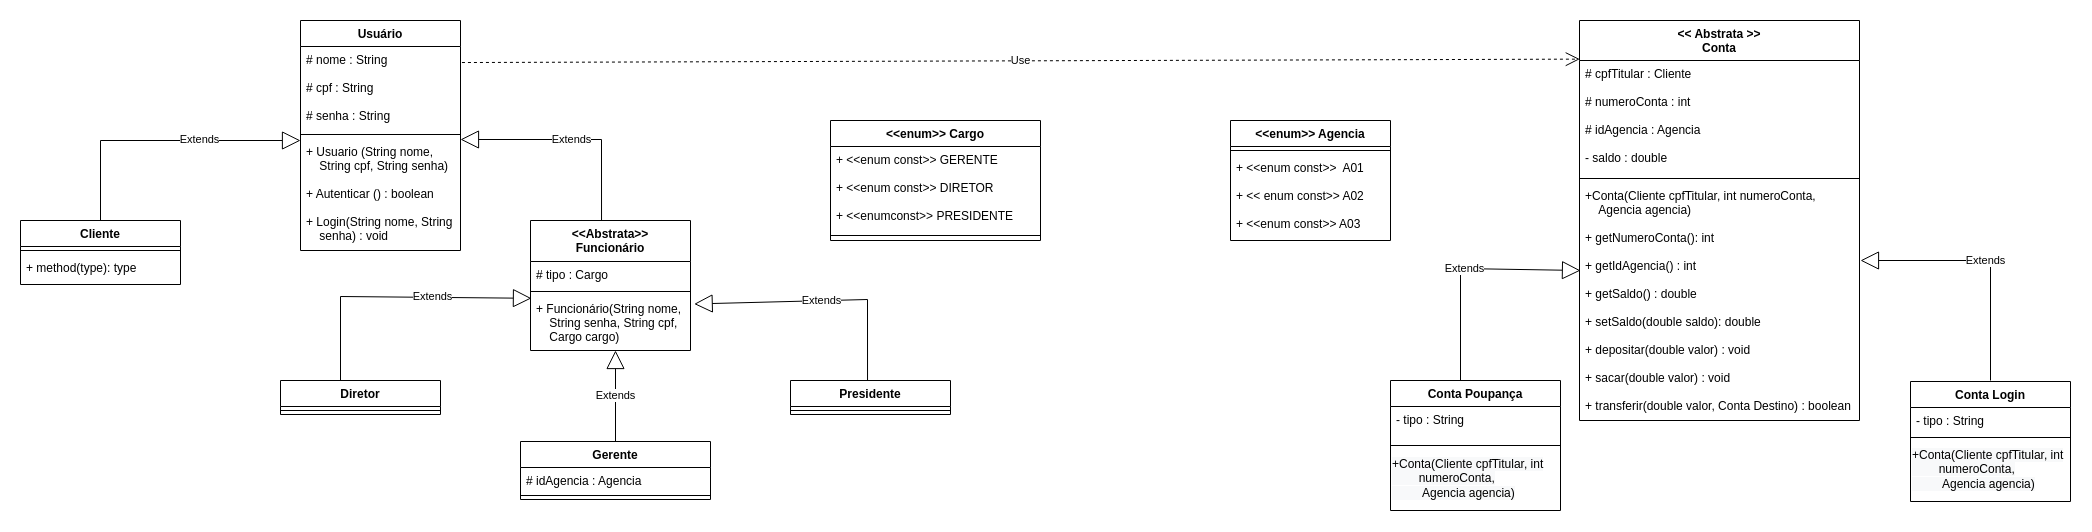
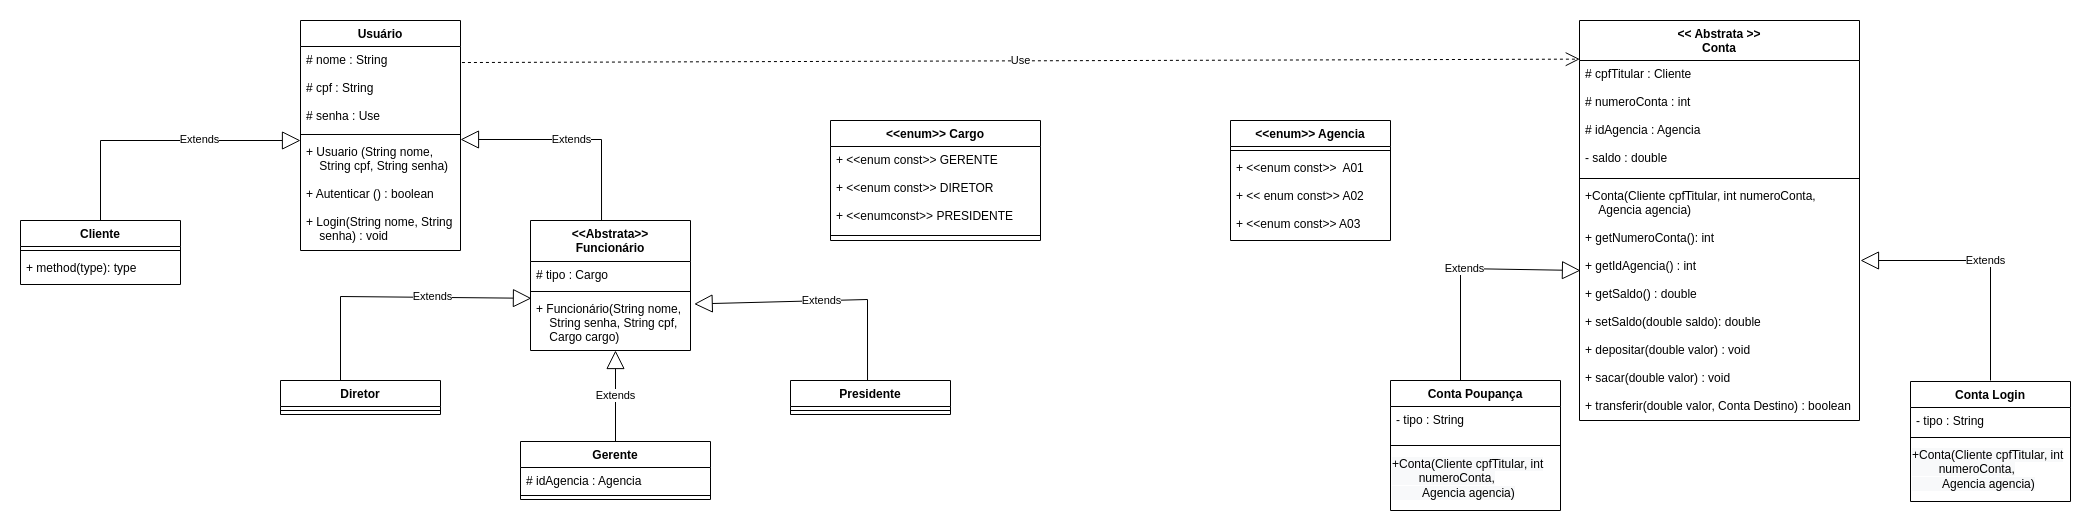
node "# nome : String # cpf : String # senha : String": label "# nome : String # cpf : String # senha : String" -> "# nome : String # cpf : String # senha : Use"
